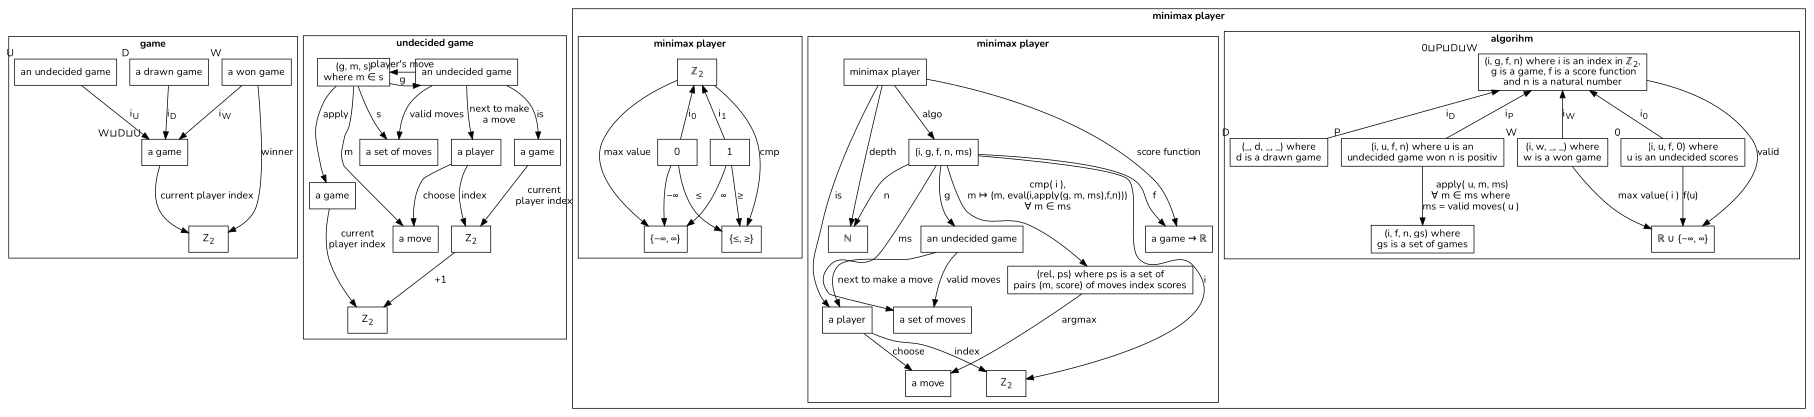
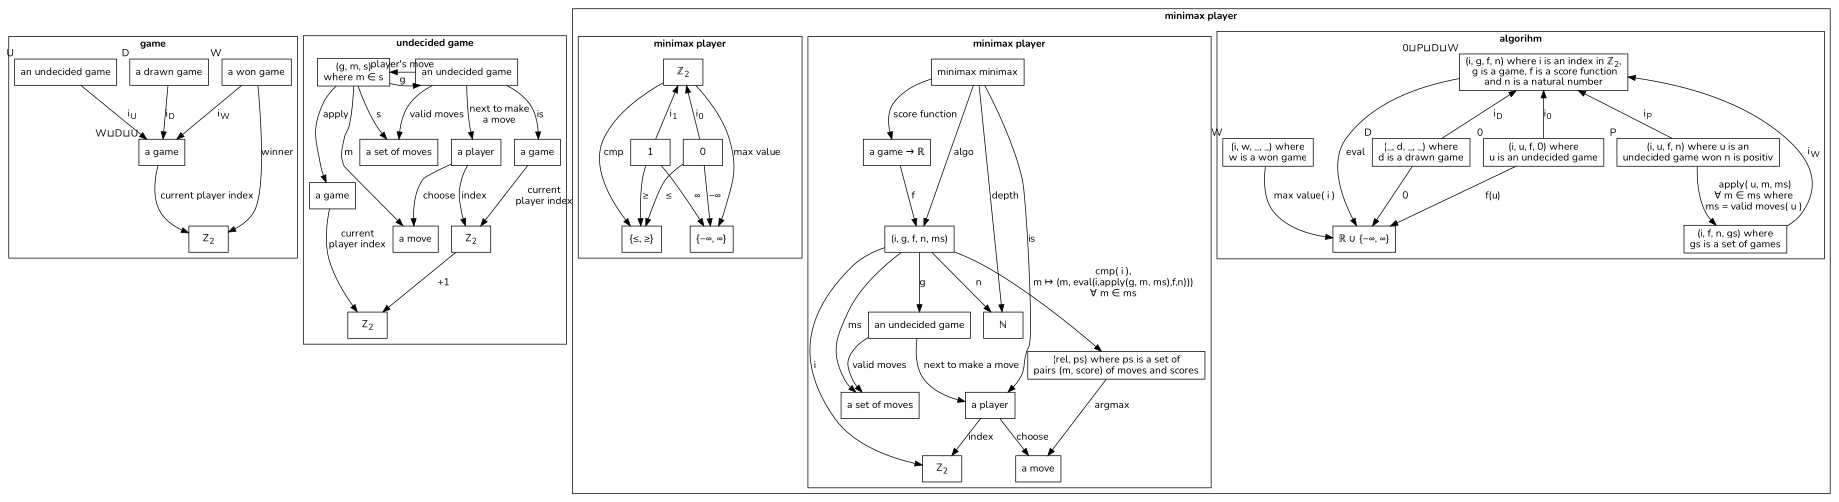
node "minimax player": label "minimax player" -> "minimax minimax"
edge "(i, w, _, _) where" -> "(i, g, f, n) where i is an index in ℤ": now "(i, f, n, gs) where" -> "(i, g, f, n) where i is an index in ℤ"
edge "(i, g, f, n) where i is an index in ℤ" -> "ℝ ∪ {−∞, ∞}": label "valid" -> "eval"
node "(i, u, f, 0) where": text "u is an undecided scores" -> "u is an undecided game"
edge "(i, g, f, n, ms)" -> "a game → ℝ": reversed
edge "(_, d, _, _) where" -> "ℝ ∪ {−∞, ∞}": added, label "0"
node "(rel, ps) where ps is a set of": text "pairs (m, score) of moves index scores" -> "pairs (m, score) of moves and scores"
